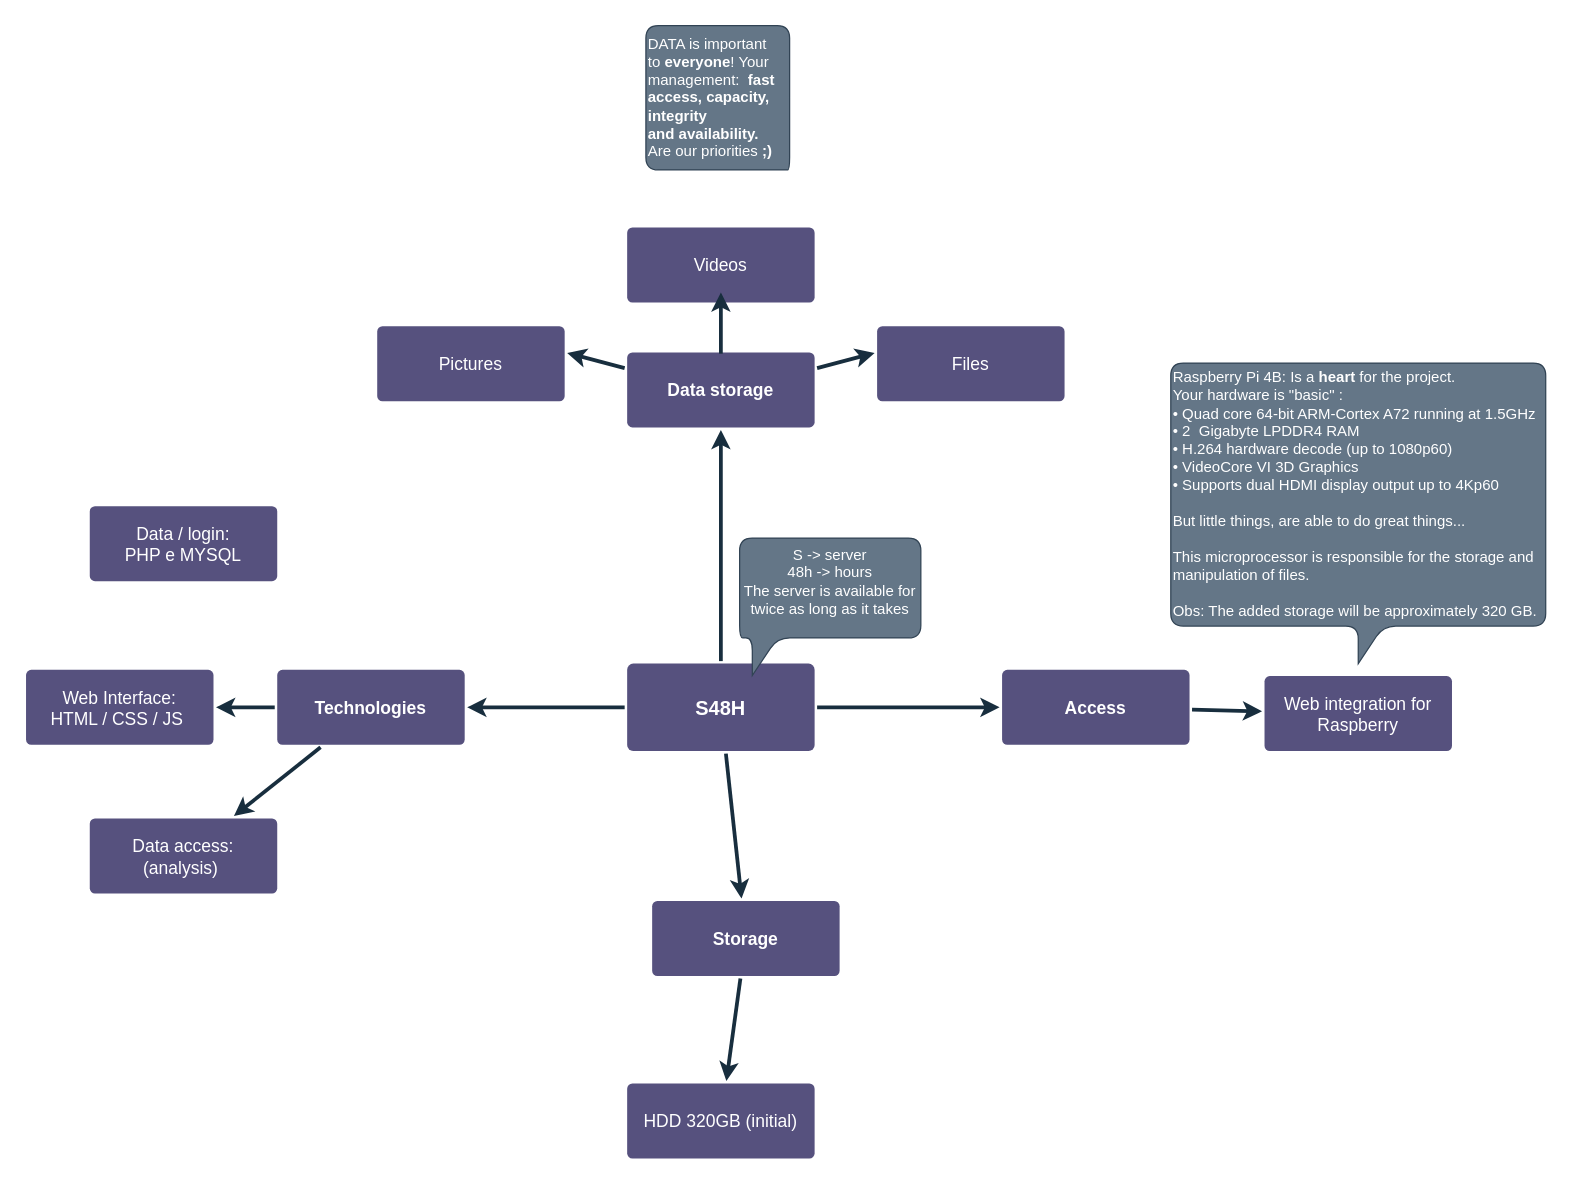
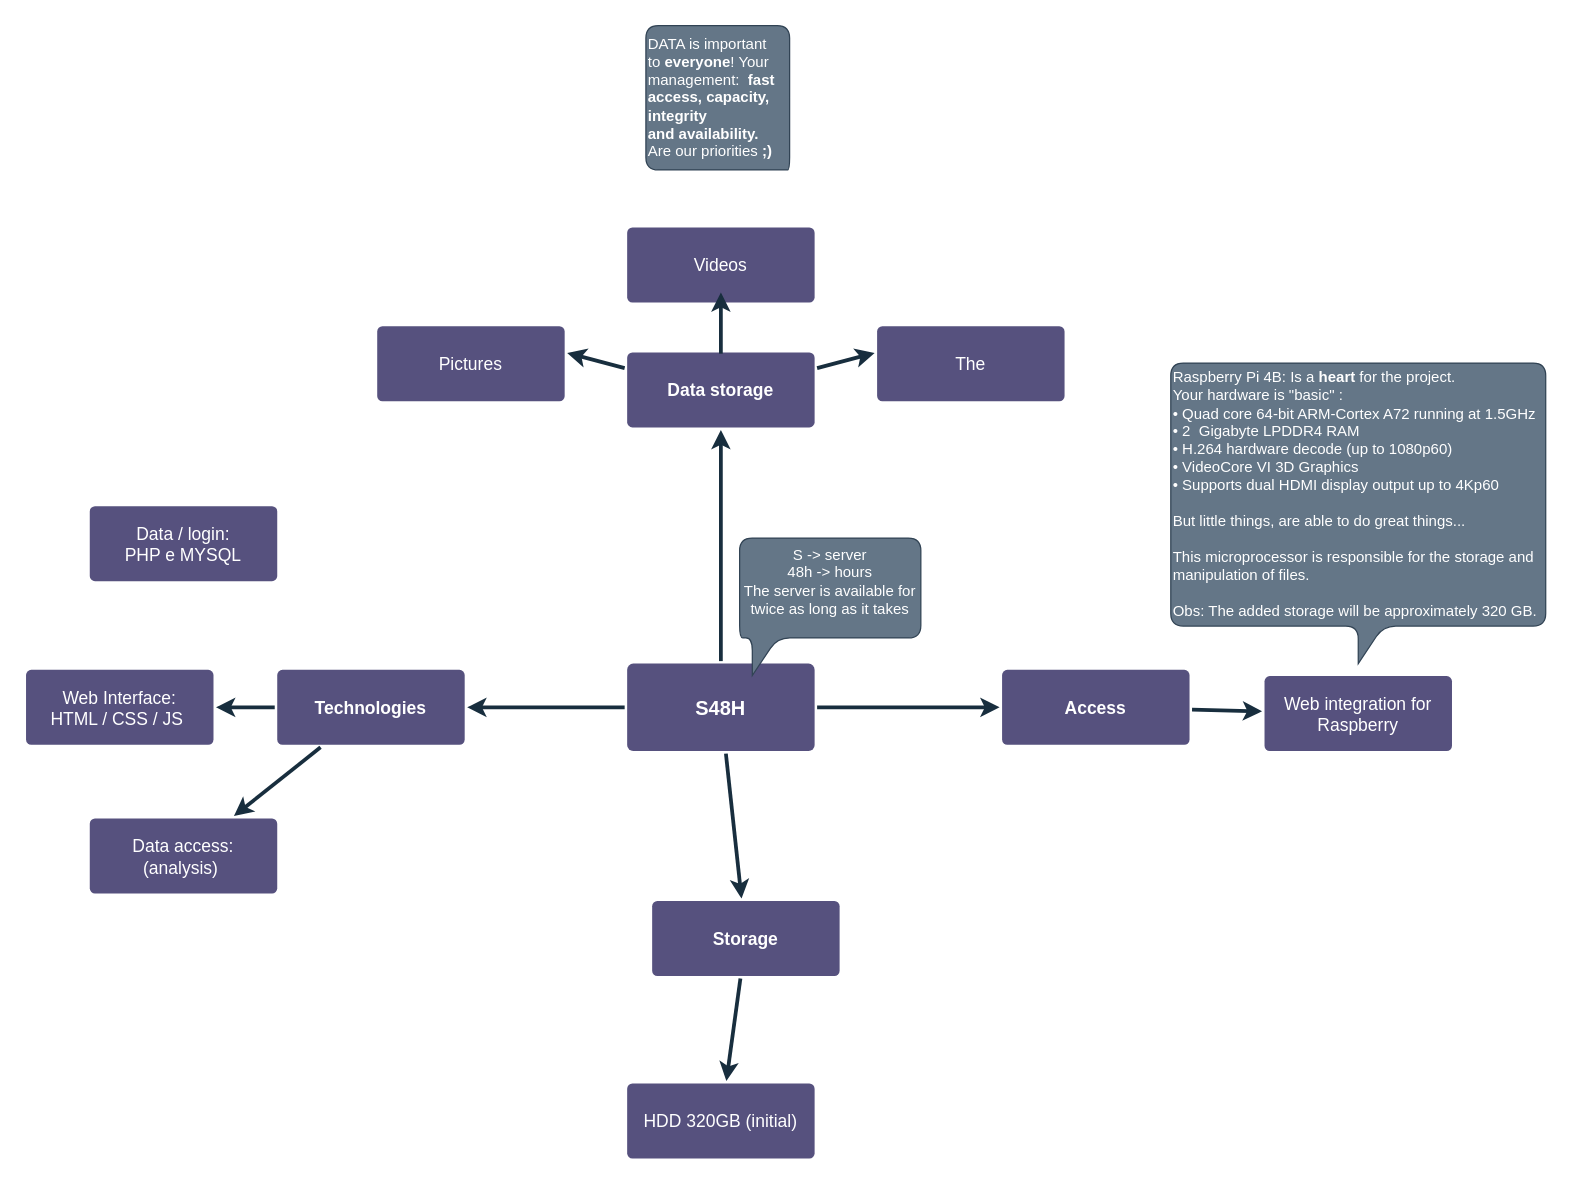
node "Files": label "Files" -> "The"
